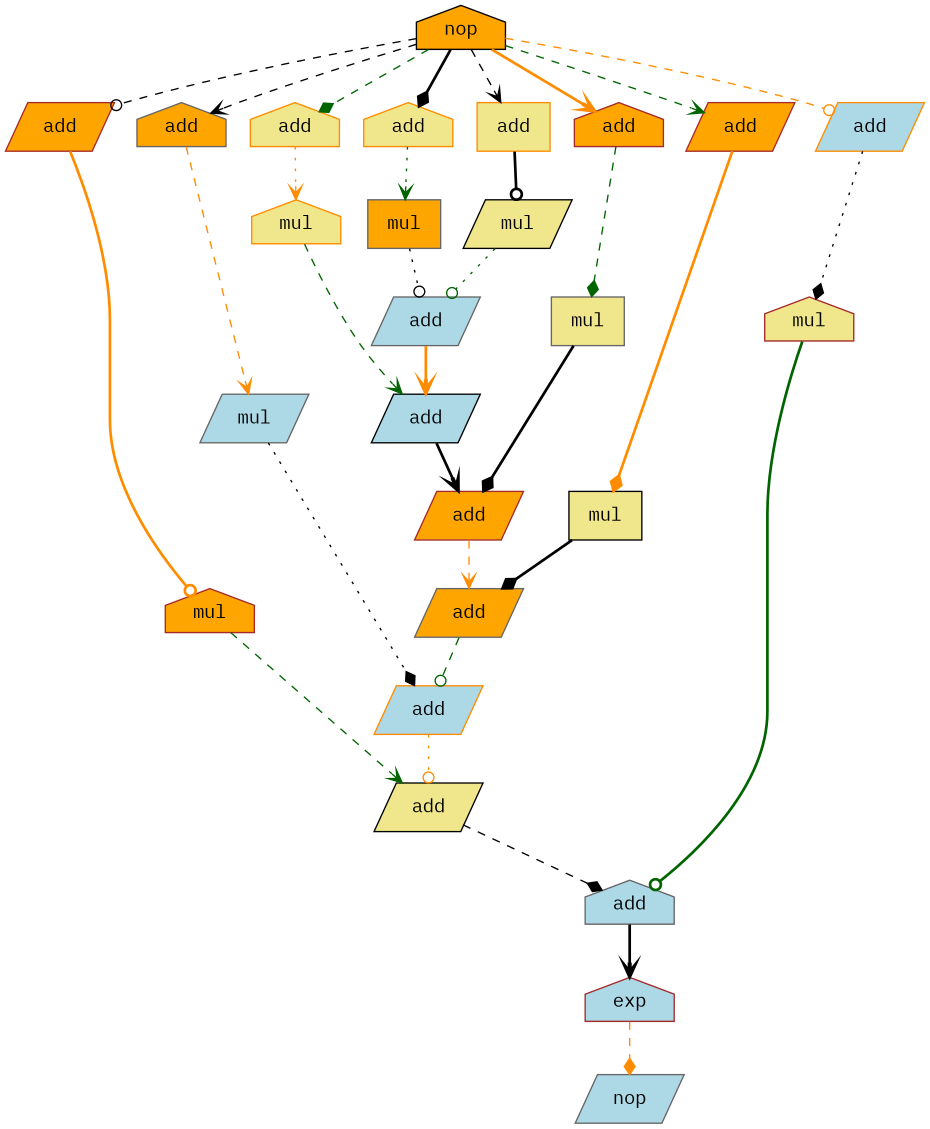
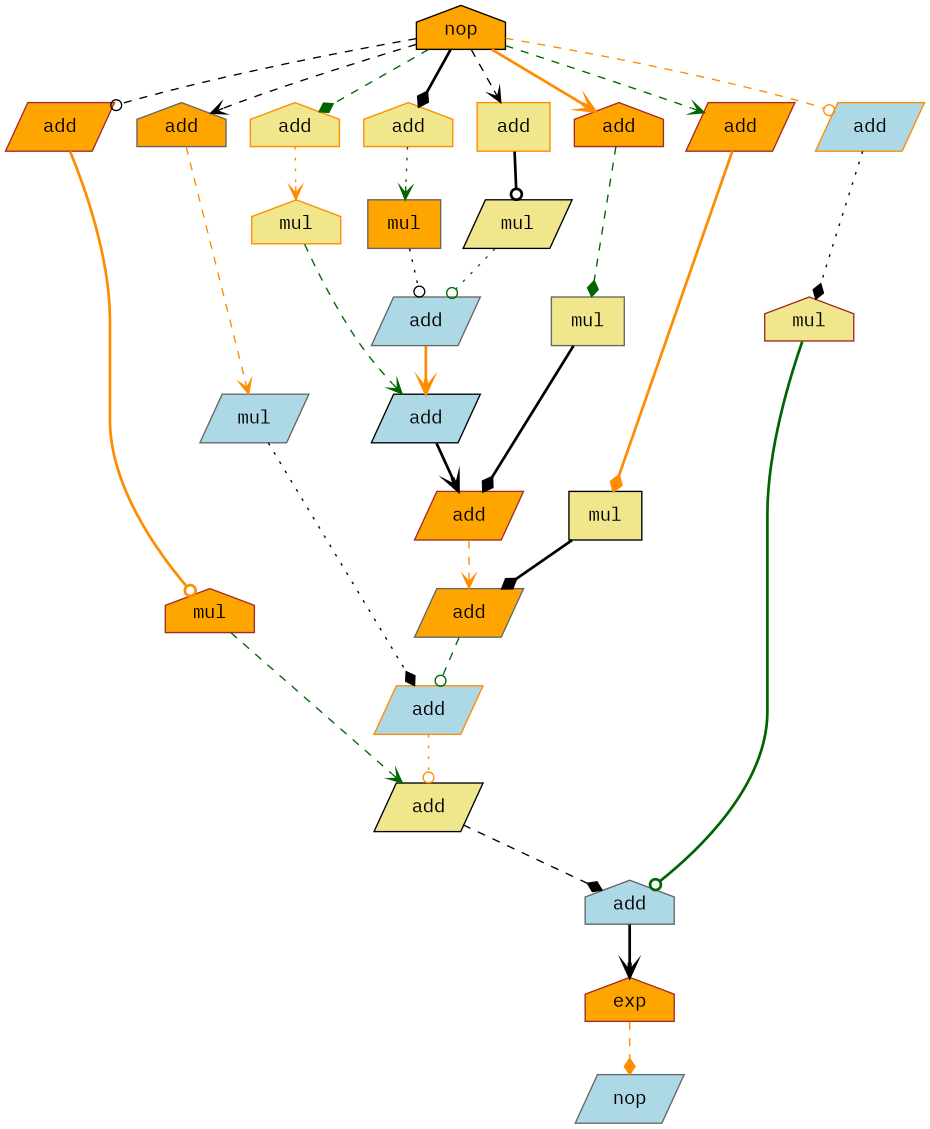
node "exp": fillcolor lightblue -> orange
